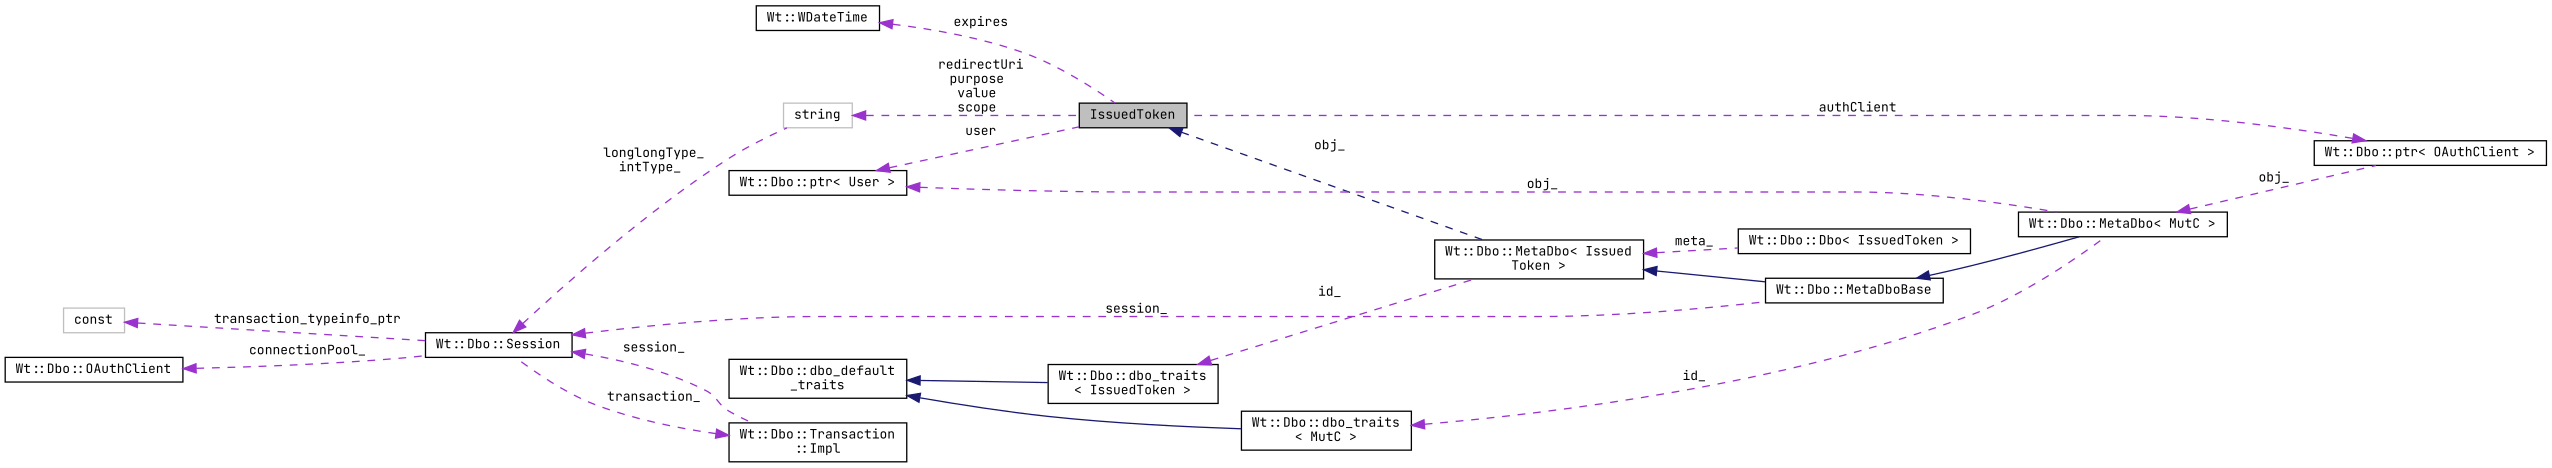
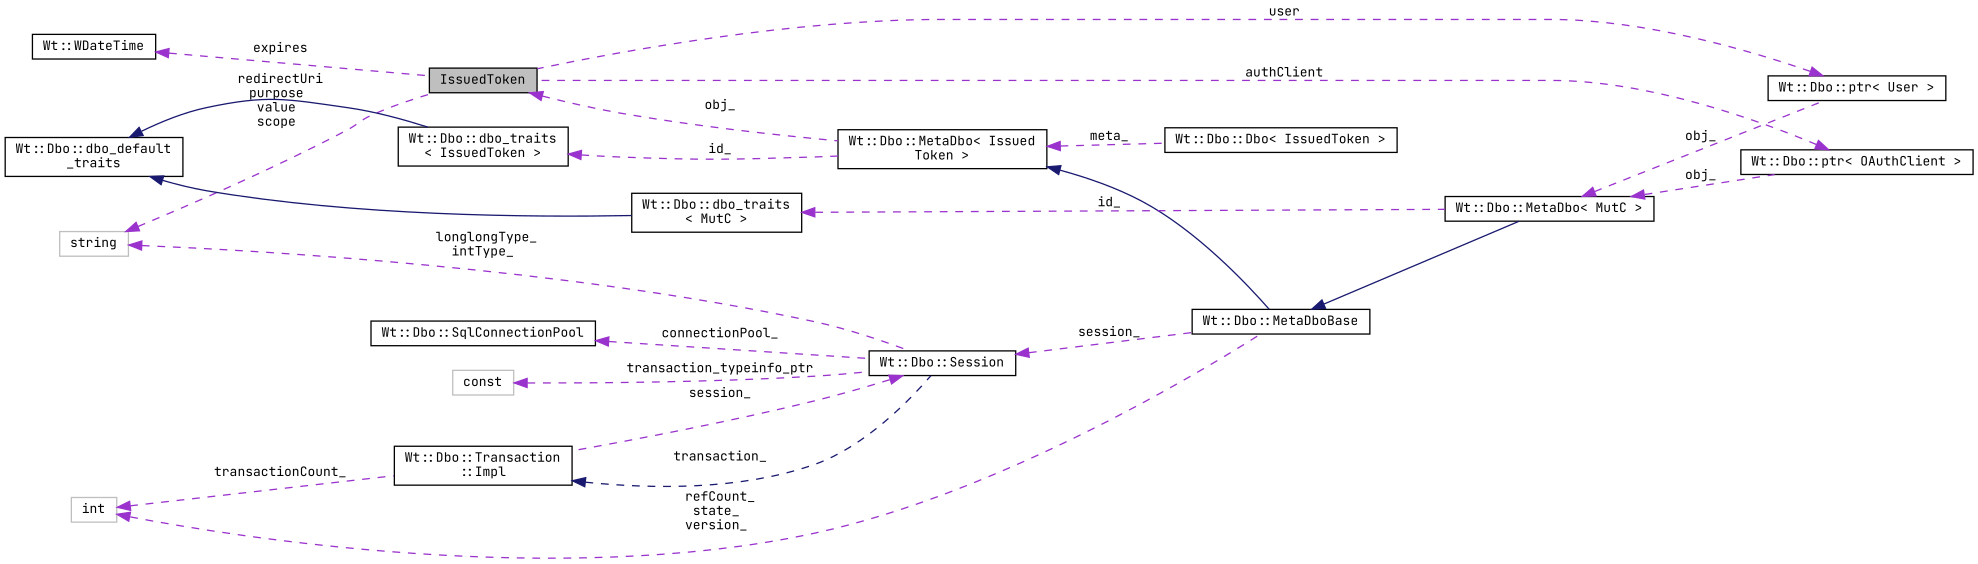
edge "Wt::Dbo::MetaDbo< Issued Token >" -> "IssuedToken": color midnightblue -> darkorchid3
edge "Wt::Dbo::MetaDbo< MutC >" -> "Wt::Dbo::ptr< User >": reversed
edge "string" -> "Wt::Dbo::Session": reversed
node "Wt::Dbo::OAuthClient": label "Wt::Dbo::OAuthClient" -> "Wt::Dbo::SqlConnectionPool"
edge "Wt::Dbo::Session" -> "Wt::Dbo::Transaction ::Impl": color darkorchid3 -> midnightblue
node "int": added
